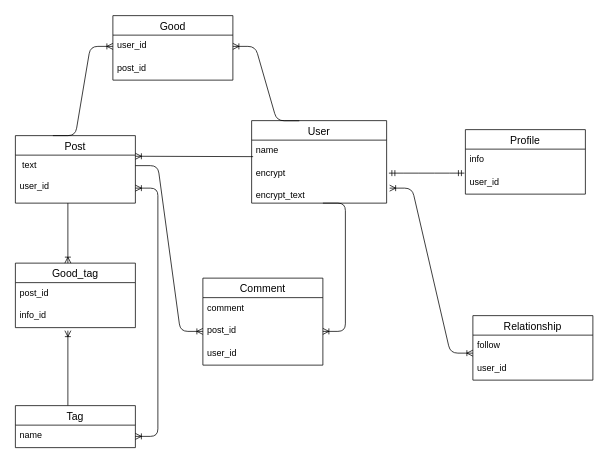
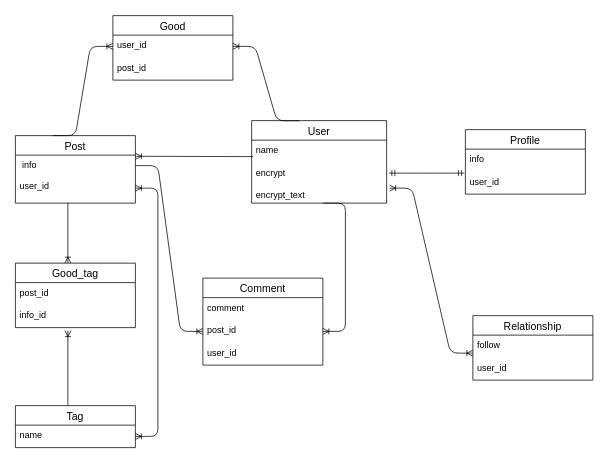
node "text user_id": label "text user_id" -> "info user_id"
